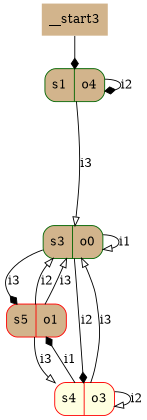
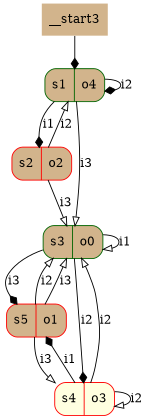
node "s2": added
edge "s4" -> "s3": label "i3" -> "i2"
